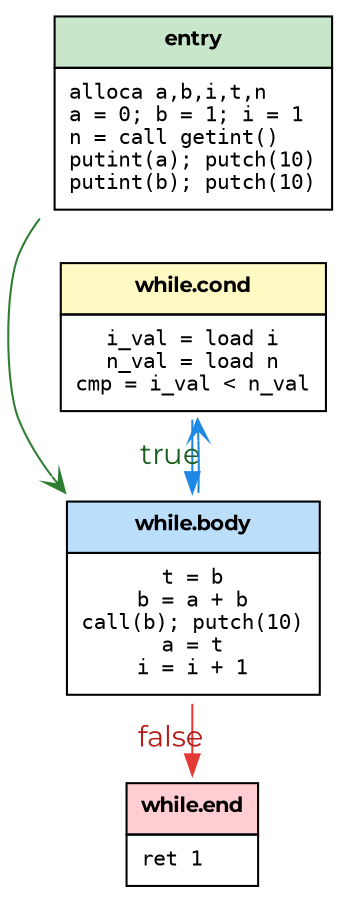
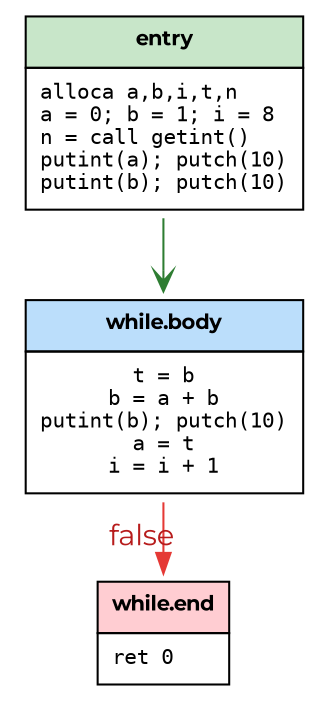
node "entry": text "a = 0; b = 1; i = 1" -> "a = 0; b = 1; i = 8"
node "while.cond": removed
node "while.body": text "call(b); putch(10)" -> "putint(b); putch(10)"
node "while.end": text "ret 1" -> "ret 0"
